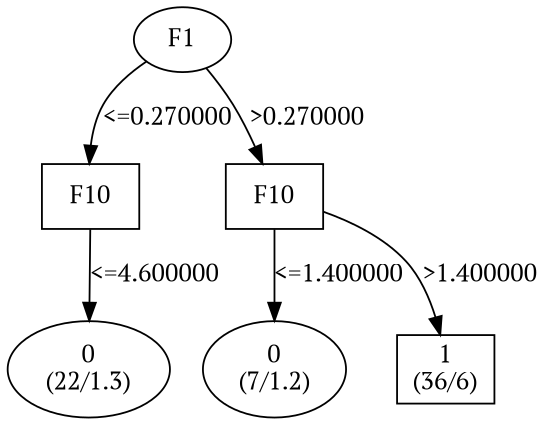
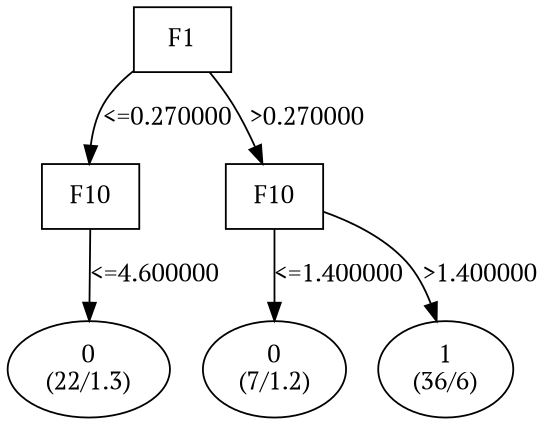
node "F1": shape ellipse -> box
node "1 (36/6)": shape box -> ellipse
